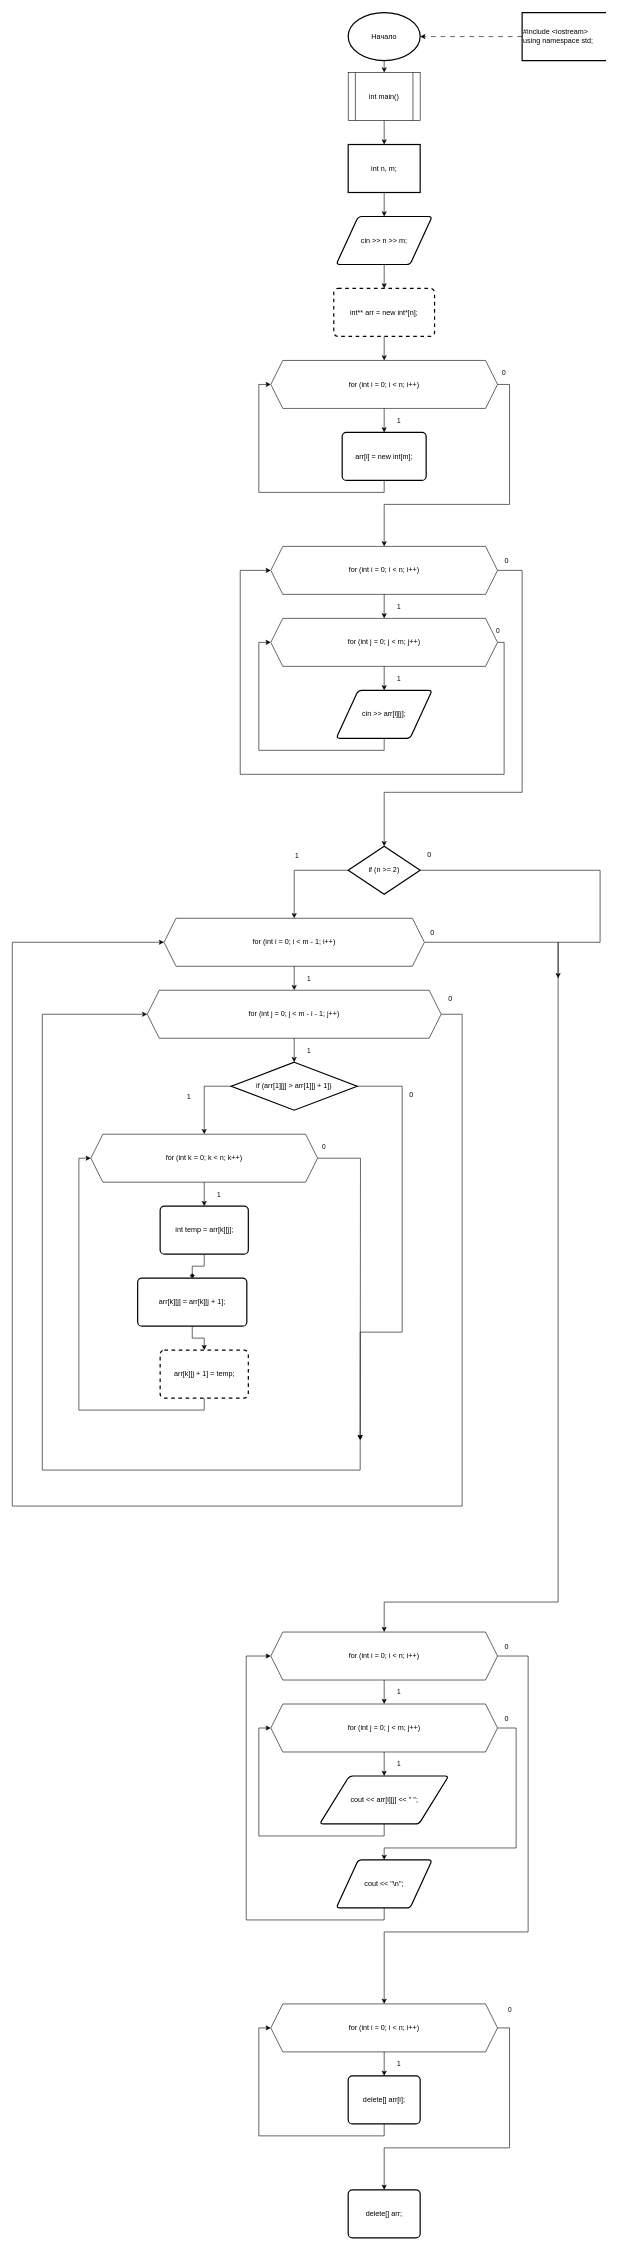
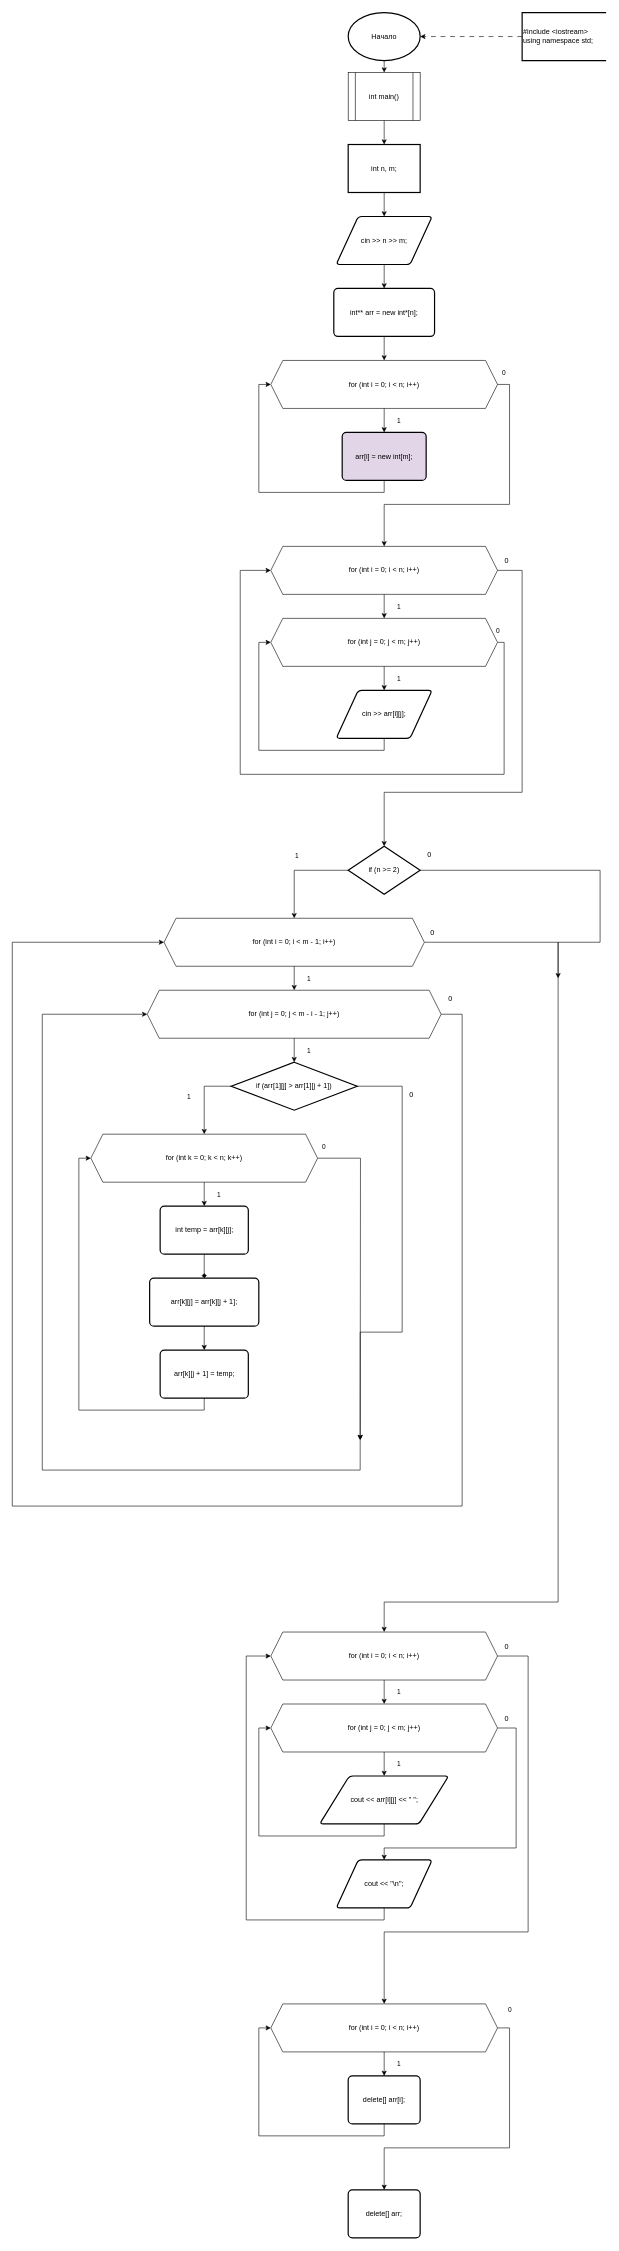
node "int** arr = new int*[n];": style dashed -> solid
node "arr[i] = new int[m];": fillcolor #ffffff -> #e1d5e7
node "arr[k][j] = arr[k][j + 1];": moved (192, 1302) -> (204, 1302)
node "arr[k][j + 1] = temp;": style dashed -> solid
